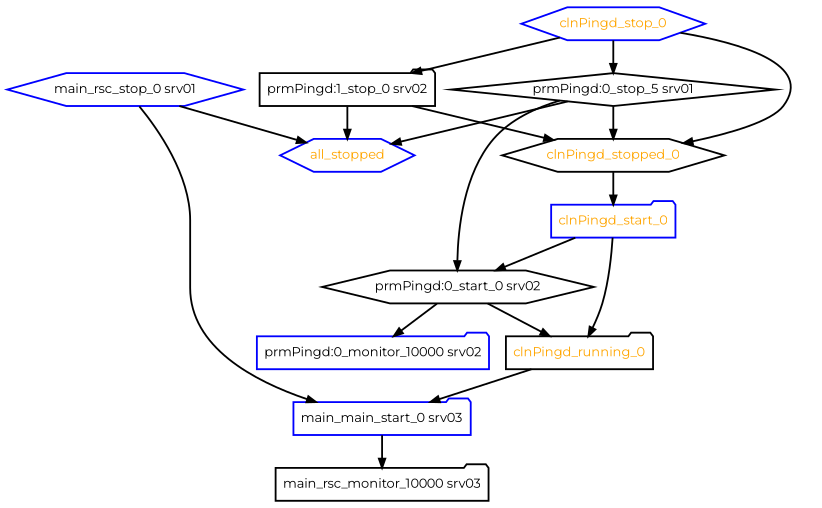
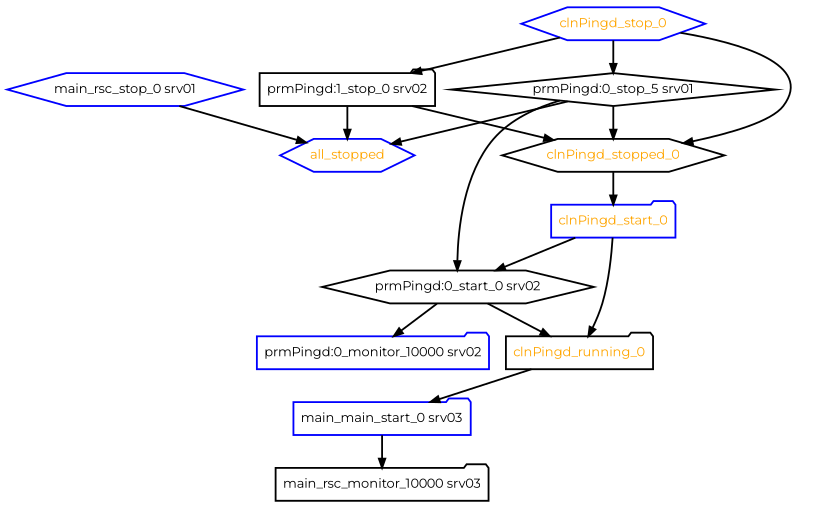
edge "main_rsc_stop_0 srv01" -> "main_main_start_0 srv03": removed
